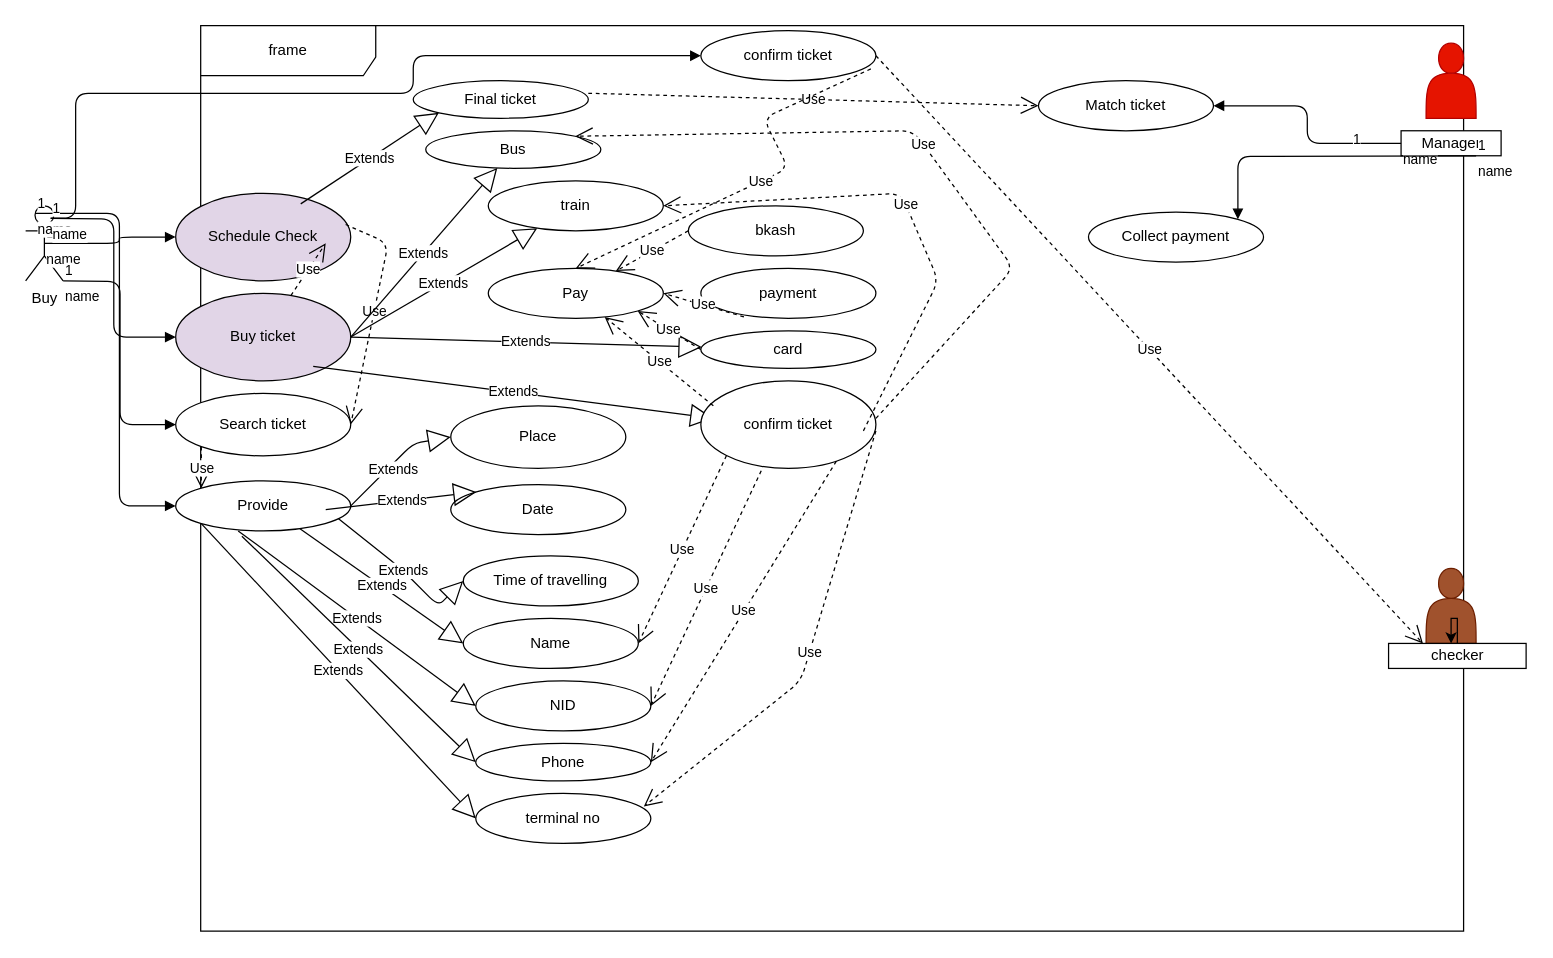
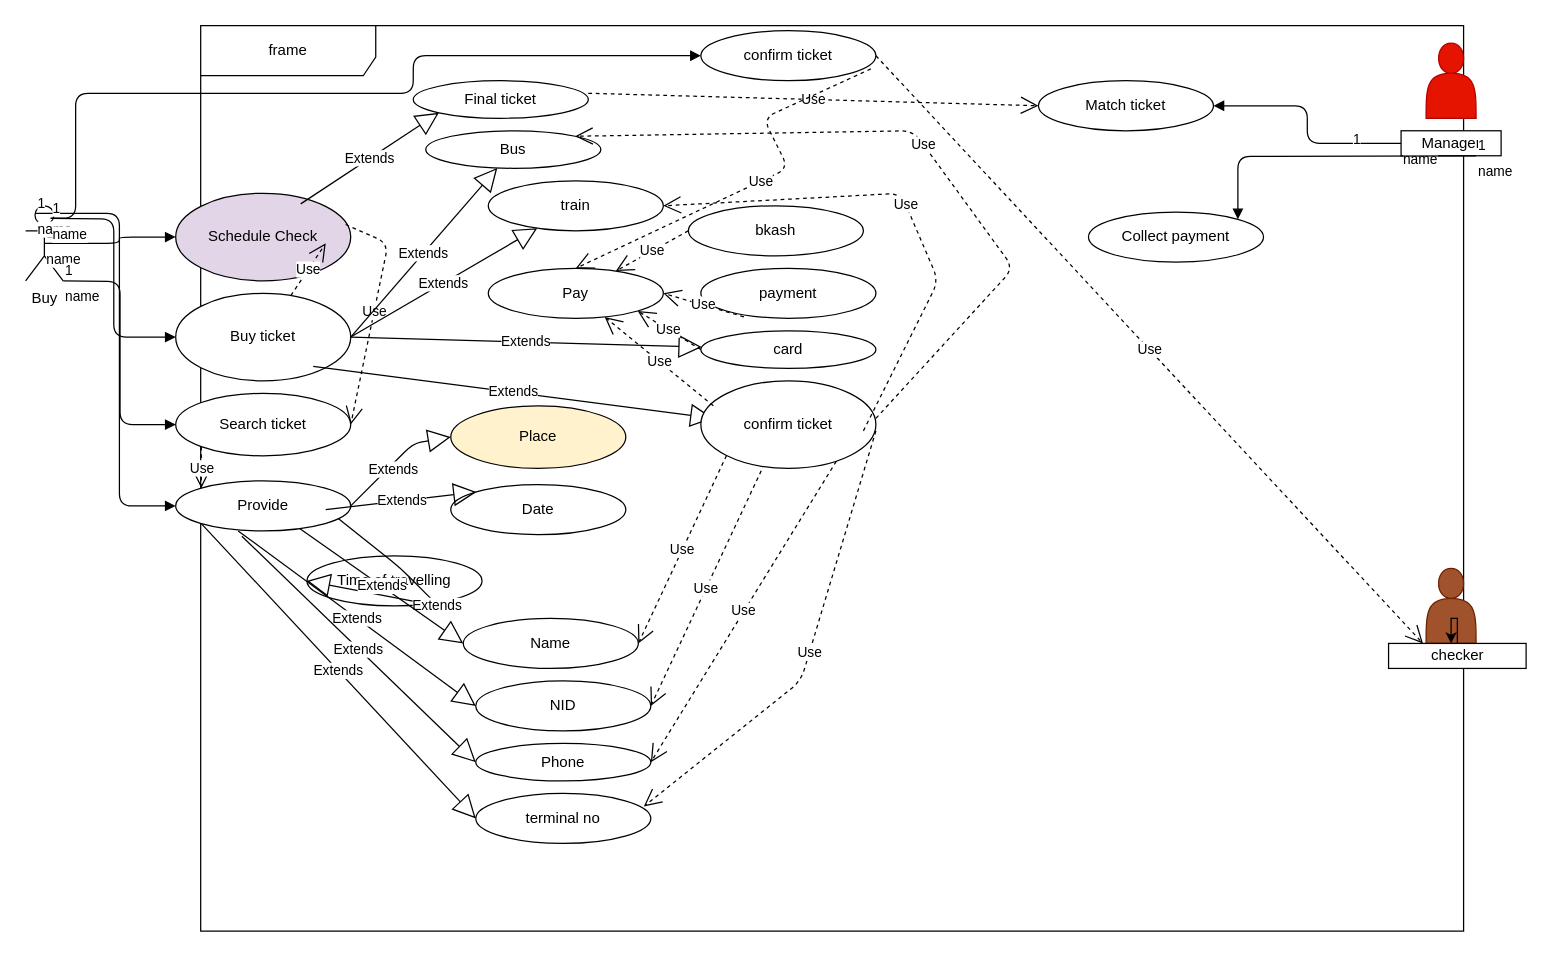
node "Buy ticket": fillcolor #e1d5e7 -> #ffffff
node "Place": fillcolor #ffffff -> #fff2cc
node "Time of travelling": moved (551, 581) -> (394, 581)
